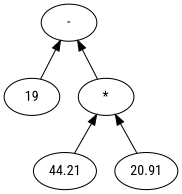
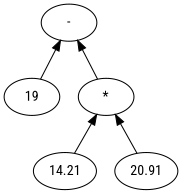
node "44.21": label "44.21" -> "14.21"
